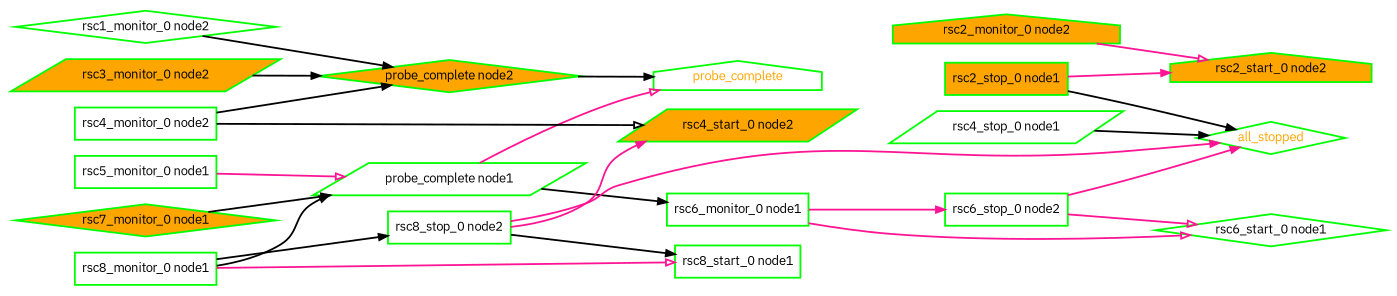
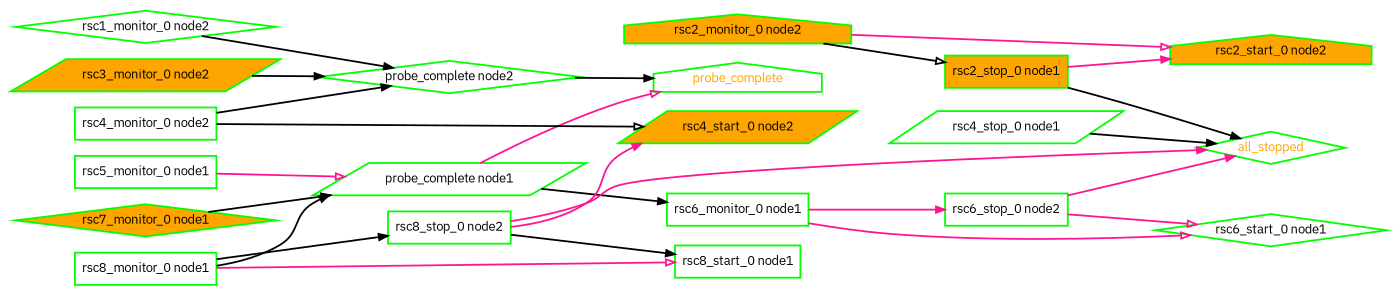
edge "rsc2_monitor_0 node2" -> "rsc2_stop_0 node1": added
node "probe_complete node2": fillcolor orange -> white
